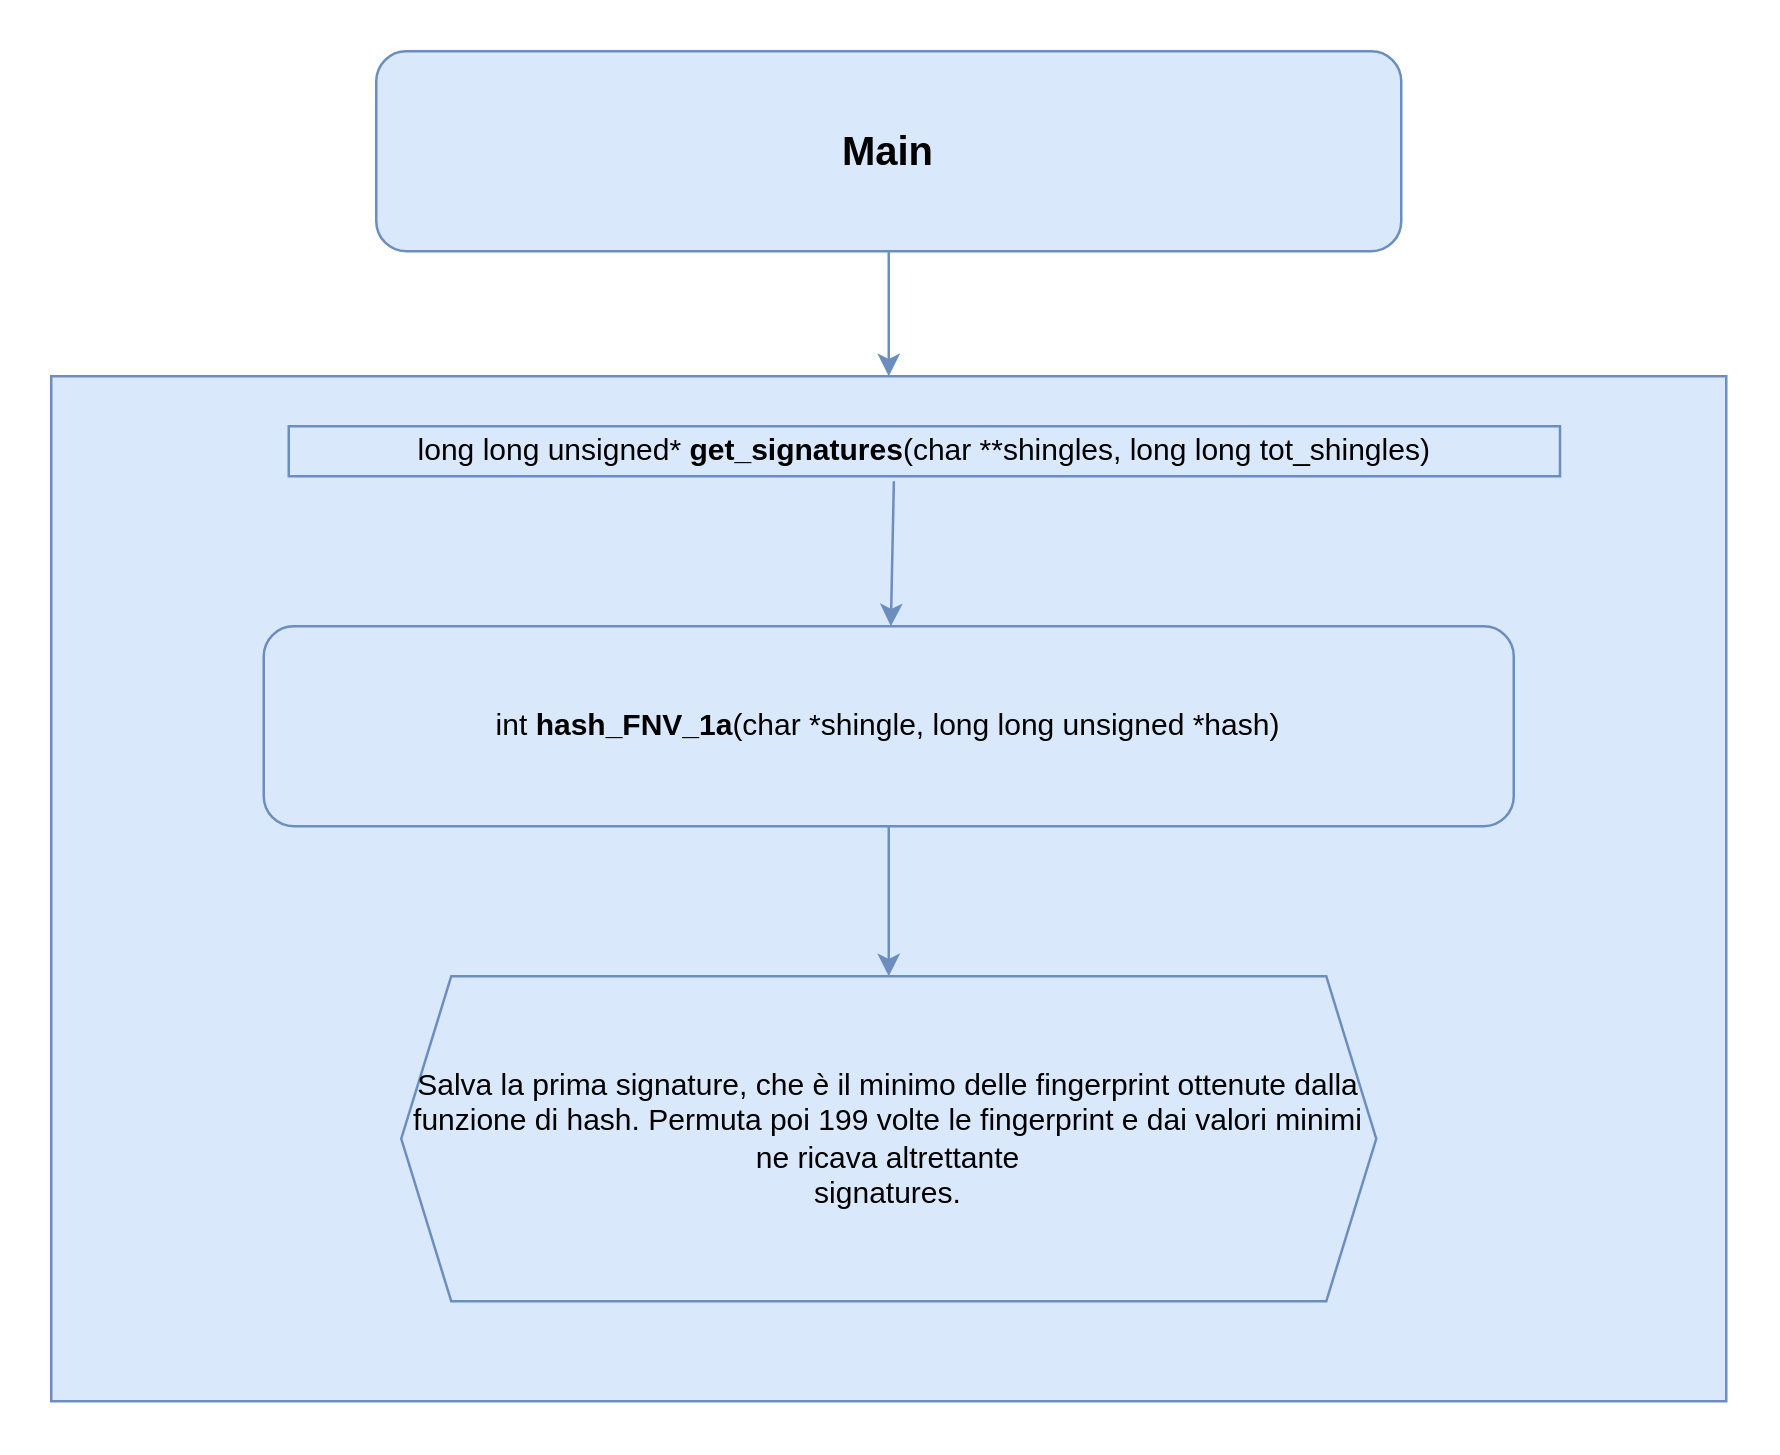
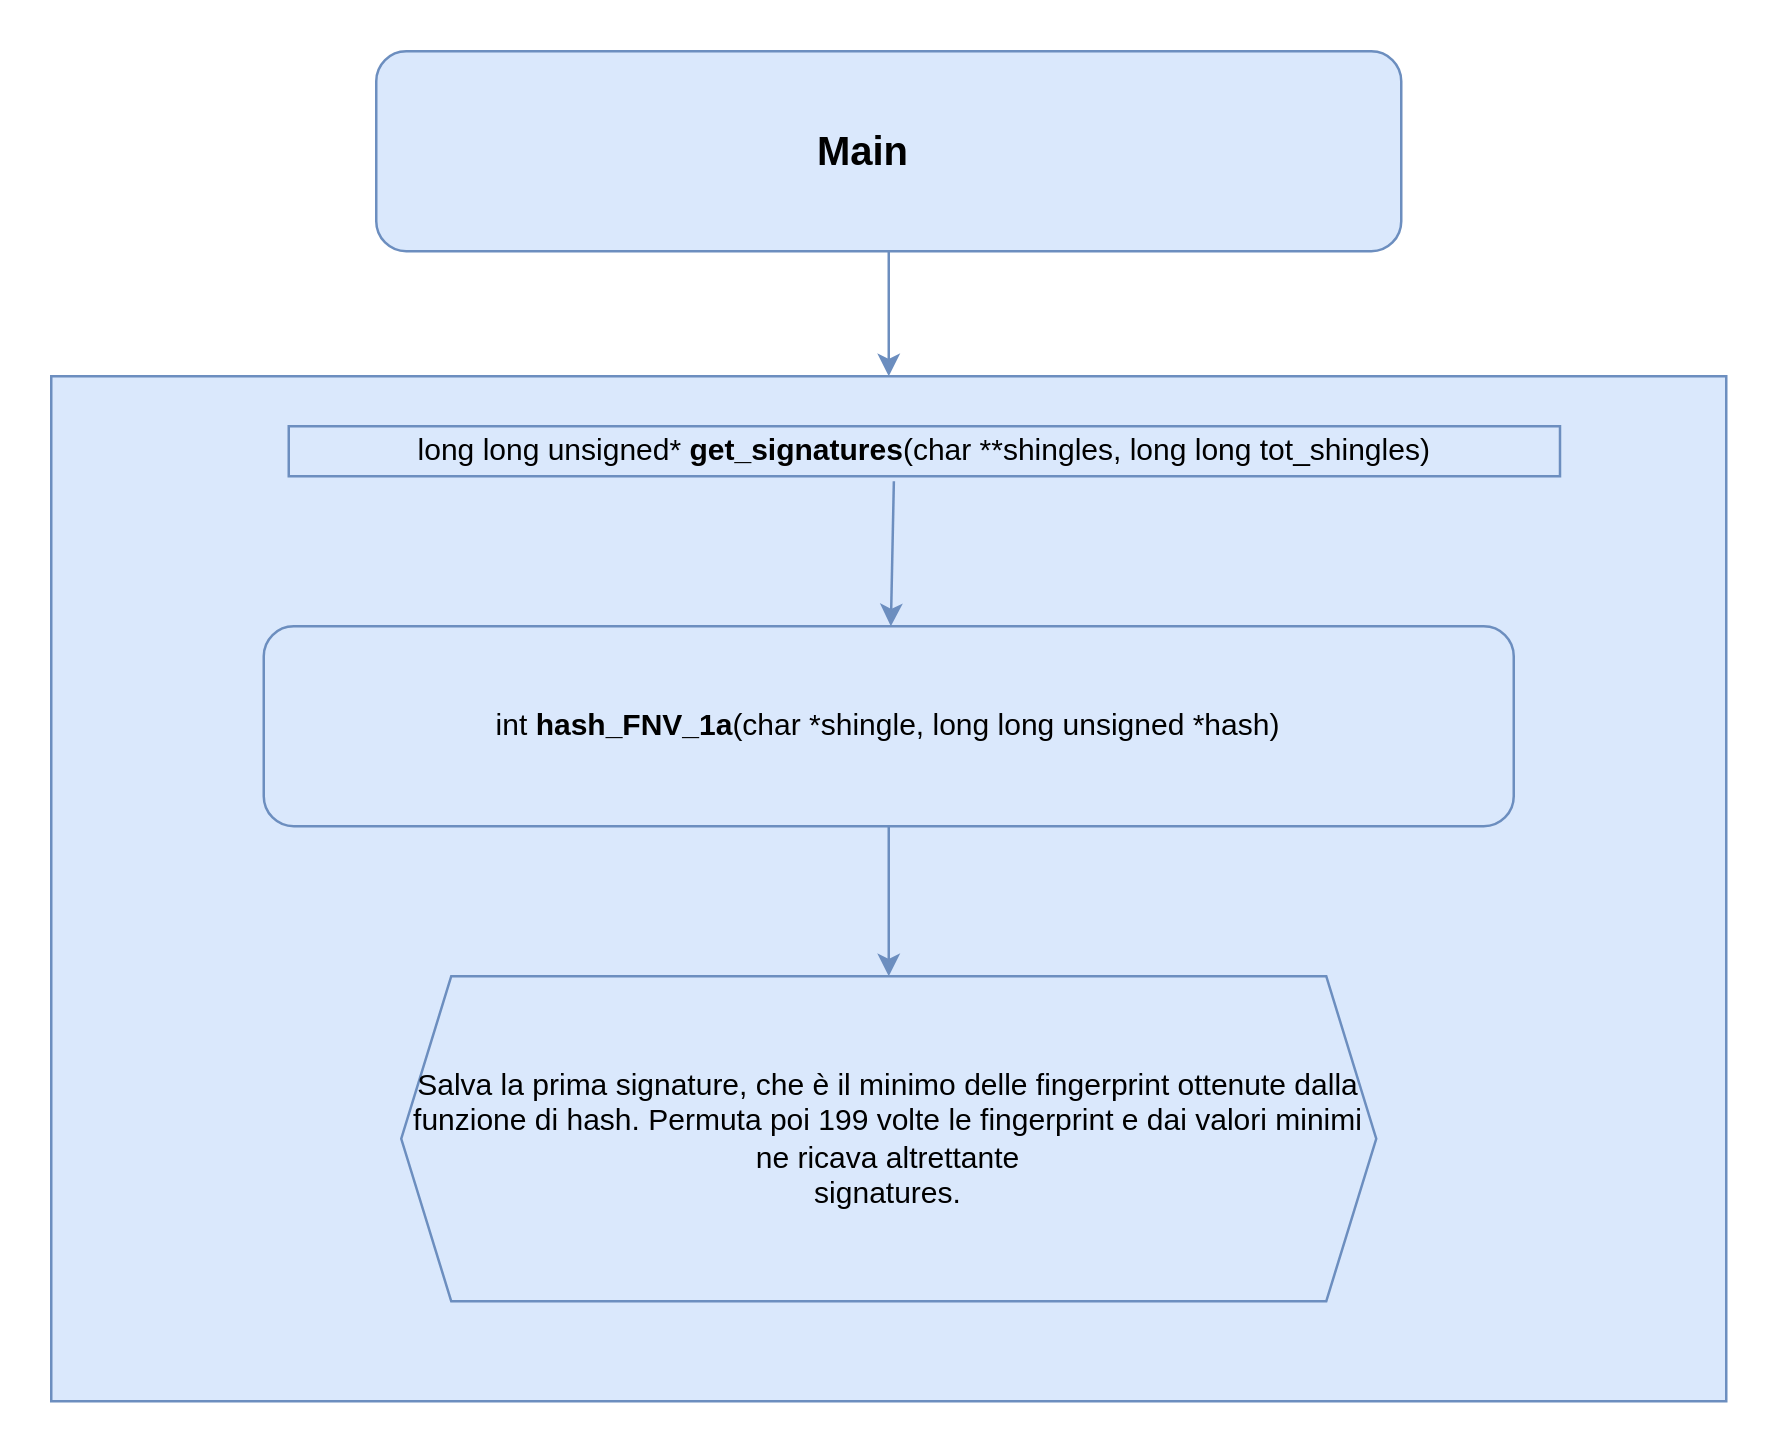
node "Main": moved (889, 151) -> (864, 151)
